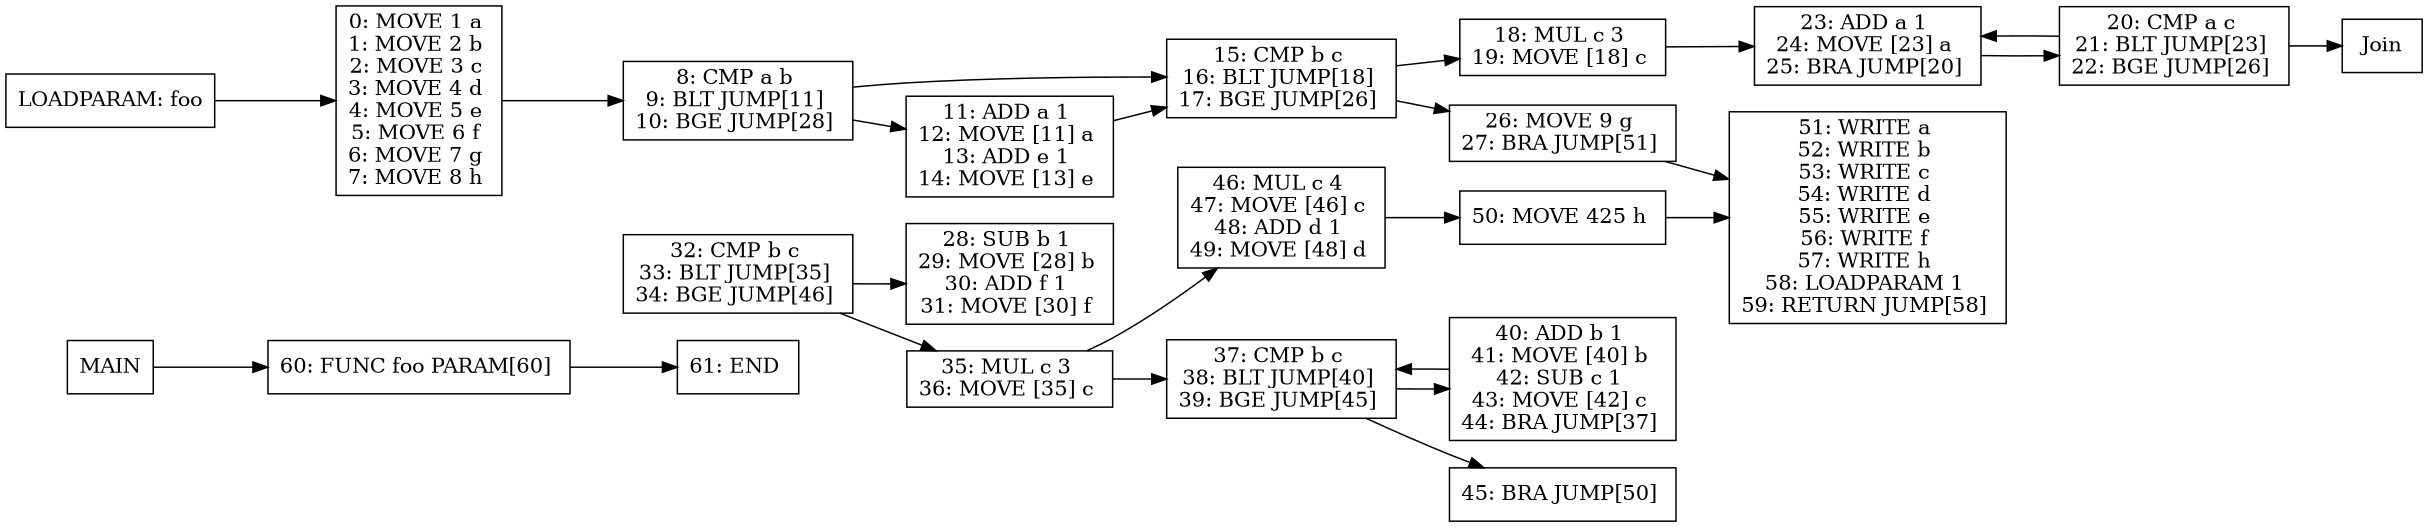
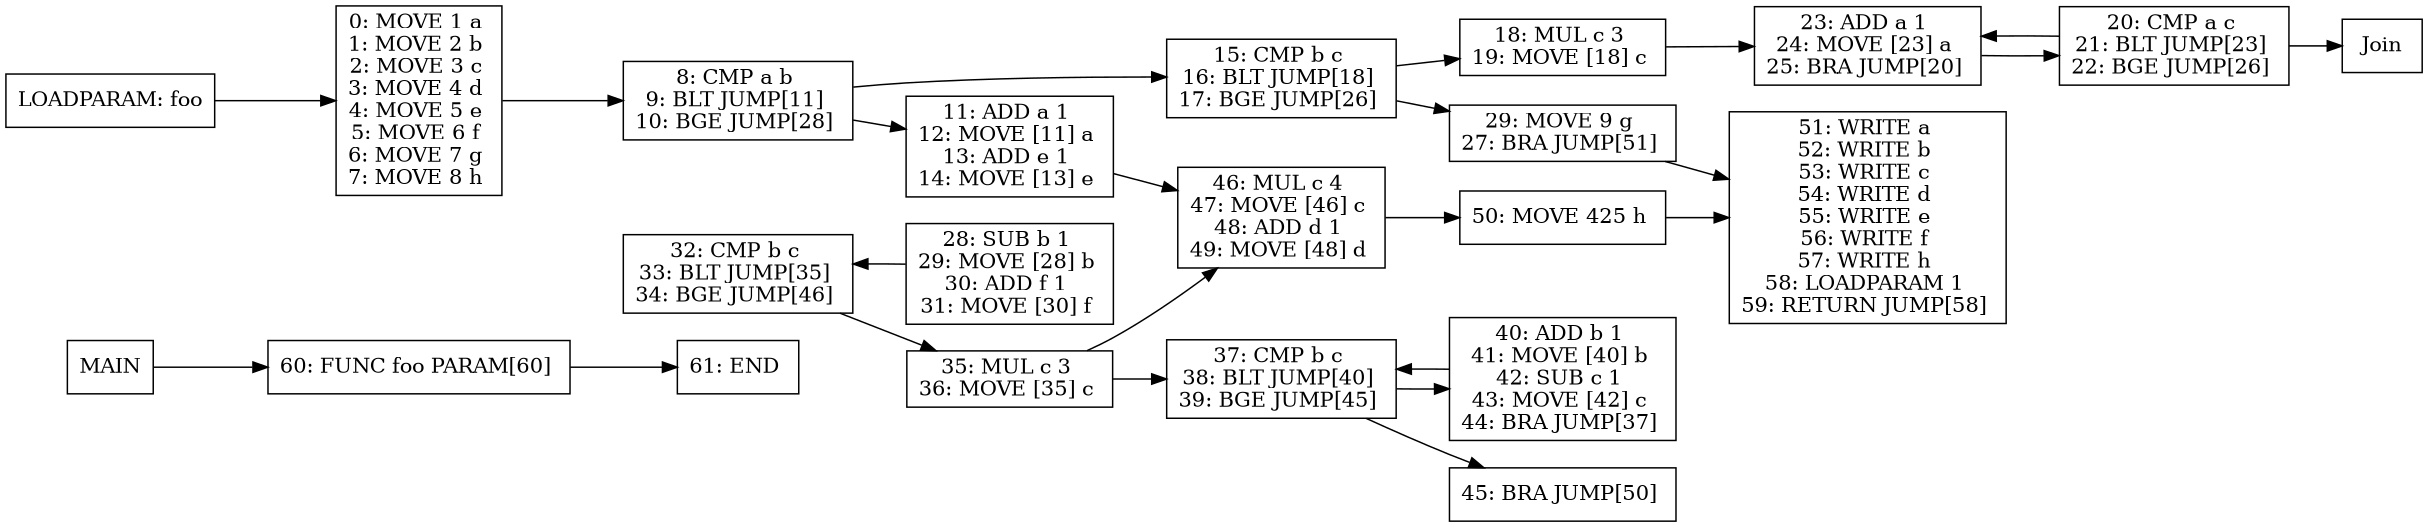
edge "11: ADD a 1 12: MOVE [11] a 13: ADD e 1 14: MOVE [13] e" -> "15: CMP b c 16: BLT JUMP[18] 17: BGE JUMP[26]": now "11: ADD a 1 12: MOVE [11] a 13: ADD e 1 14: MOVE [13] e" -> "46: MUL c 4 47: MOVE [46] c 48: ADD d 1 49: MOVE [48] d"
node "26: MOVE 9 g 27: BRA JUMP[51]": label "26: MOVE 9 g 27: BRA JUMP[51]" -> "29: MOVE 9 g 27: BRA JUMP[51]"
edge "32: CMP b c 33: BLT JUMP[35] 34: BGE JUMP[46]" -> "28: SUB b 1 29: MOVE [28] b 30: ADD f 1 31: MOVE [30] f": reversed
